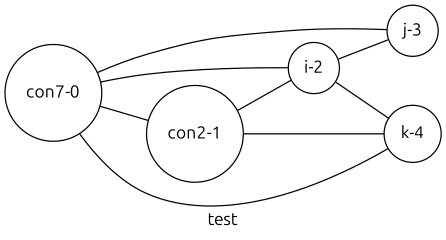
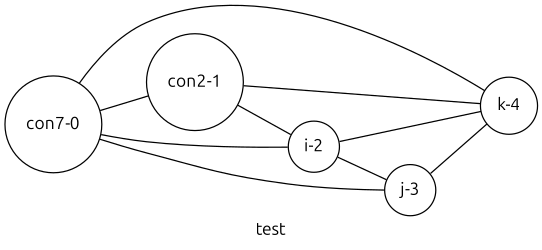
edge "k-4" -- "j-3": added
